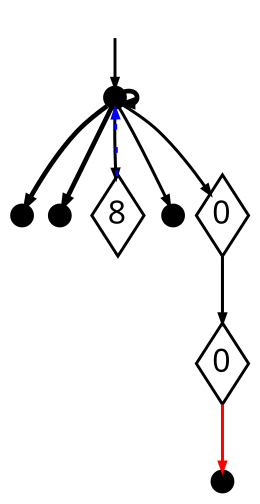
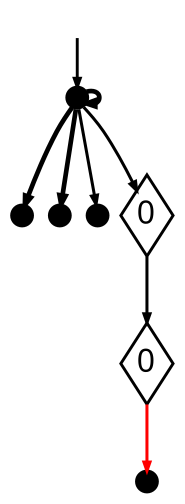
node "8": removed
